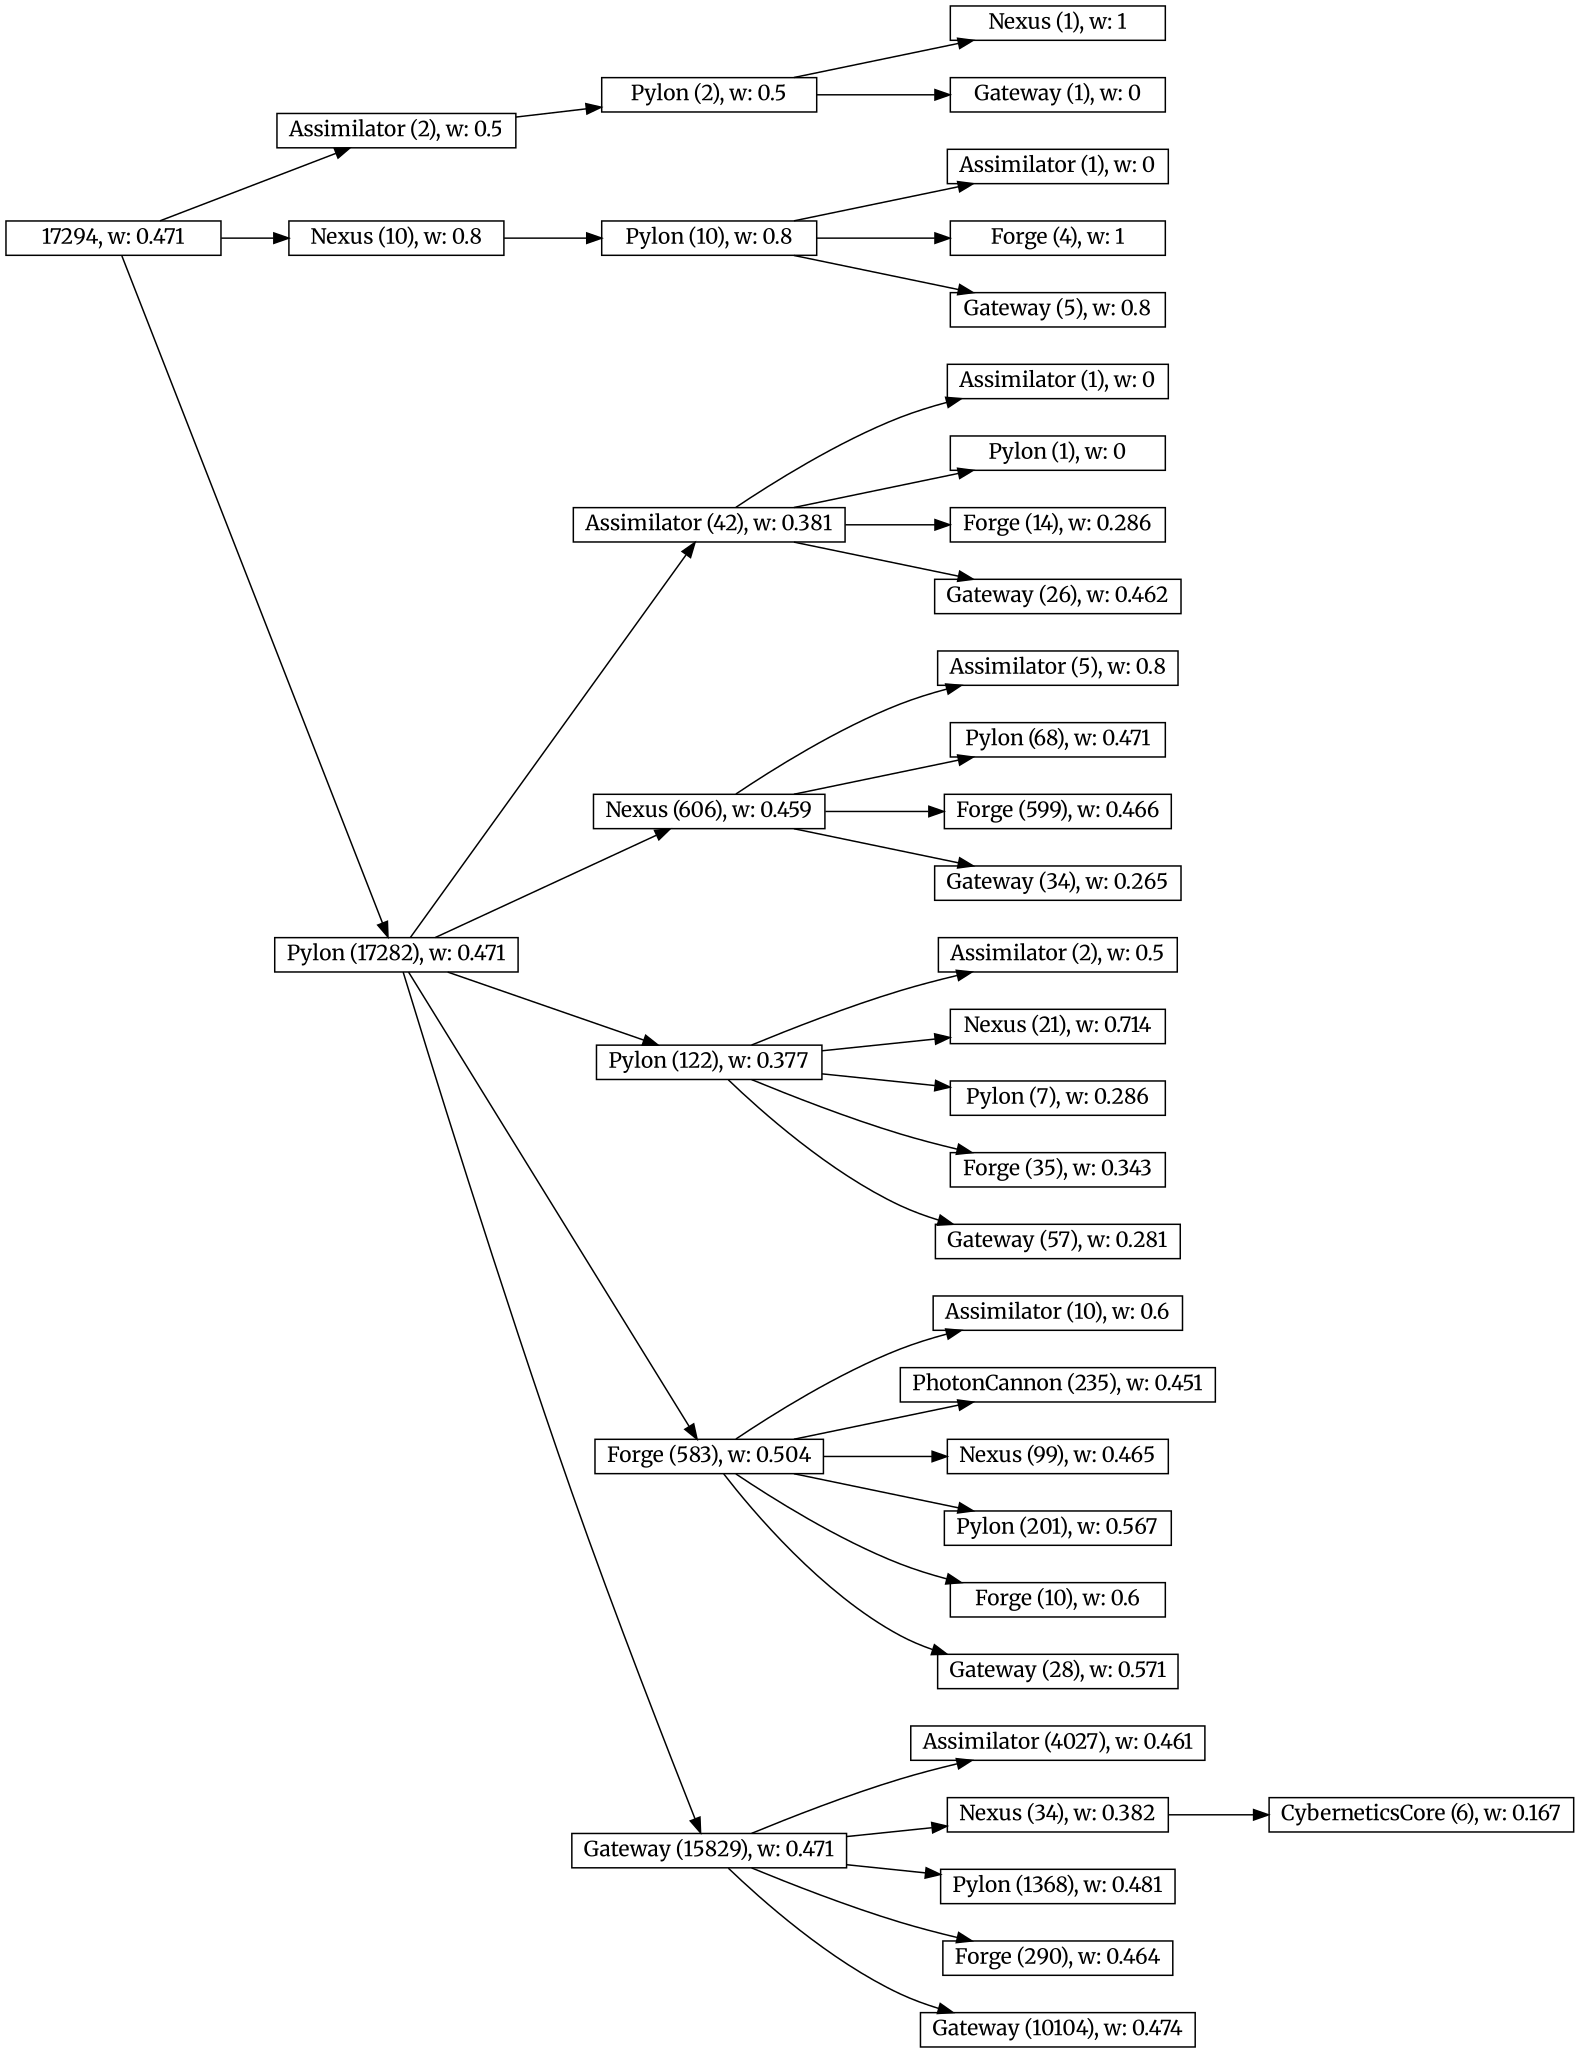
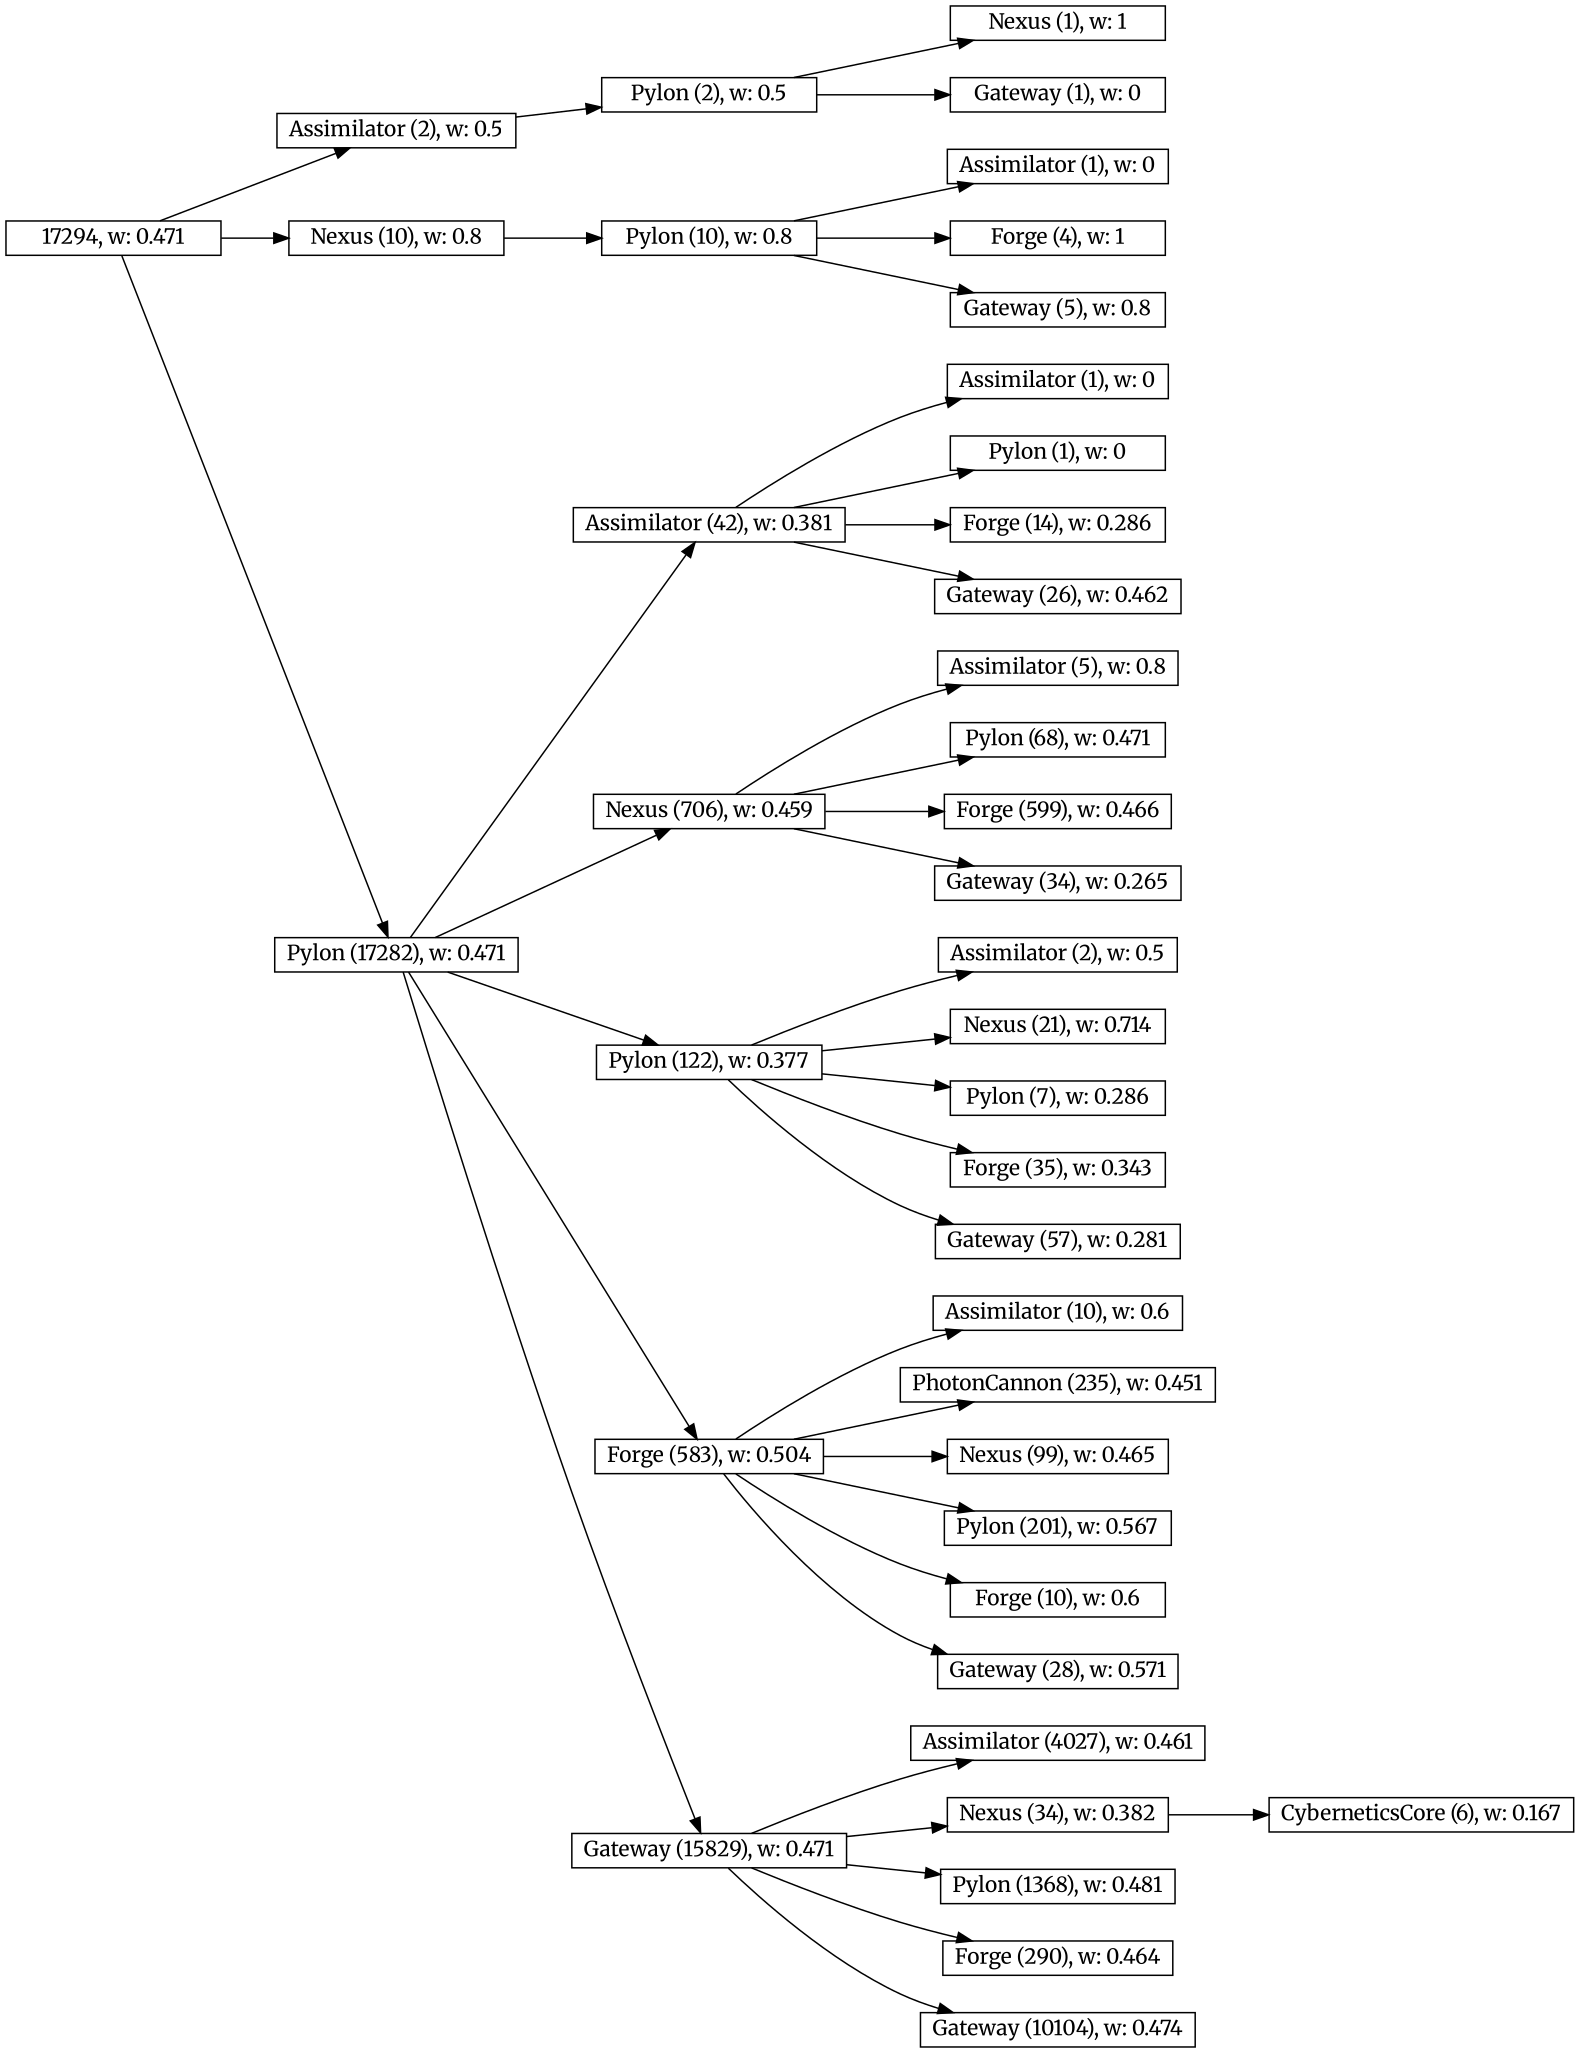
node "Nexus (606), w: 0.459": label "Nexus (606), w: 0.459" -> "Nexus (706), w: 0.459"
